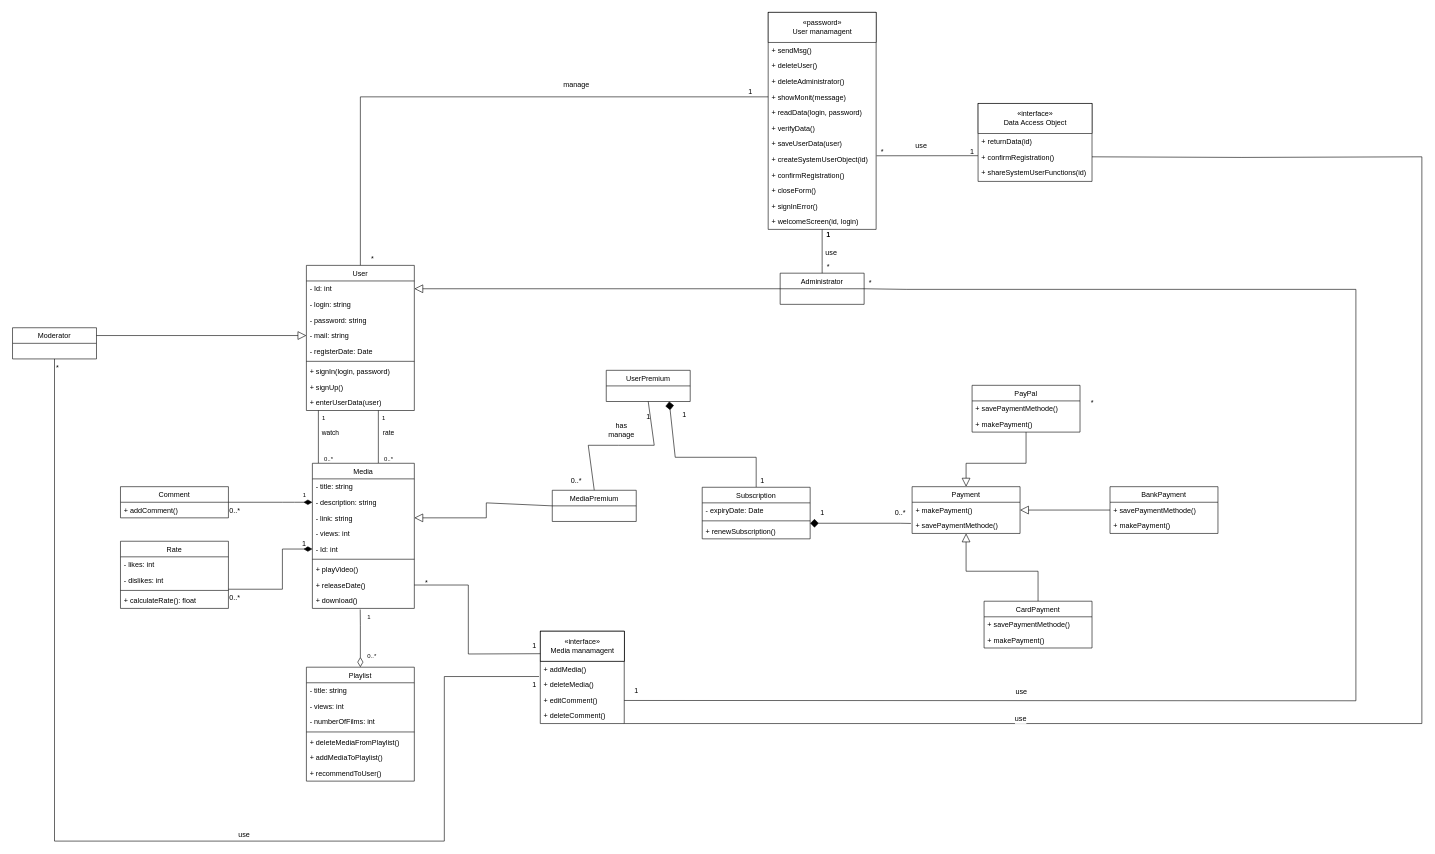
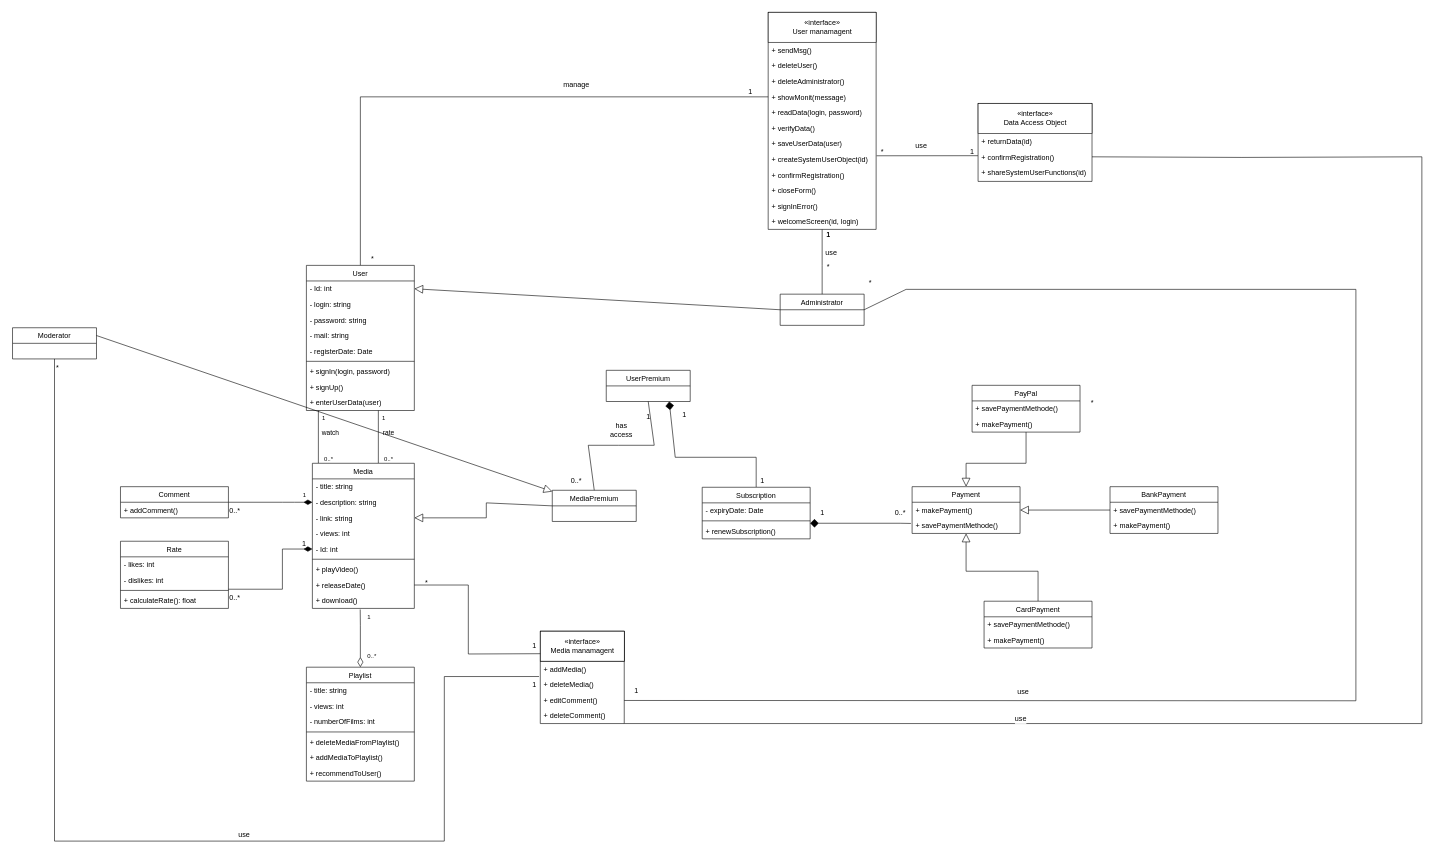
node "«password» User manamagent": label "«password» User manamagent" -> "«interface» User manamagent"
node "Administrator": moved (822, 289) -> (822, 310)
edge "Moderator" -> "- mail: string": now "Moderator" -> "MediaPremium"
node "has manage": label "has manage" -> "has access"
